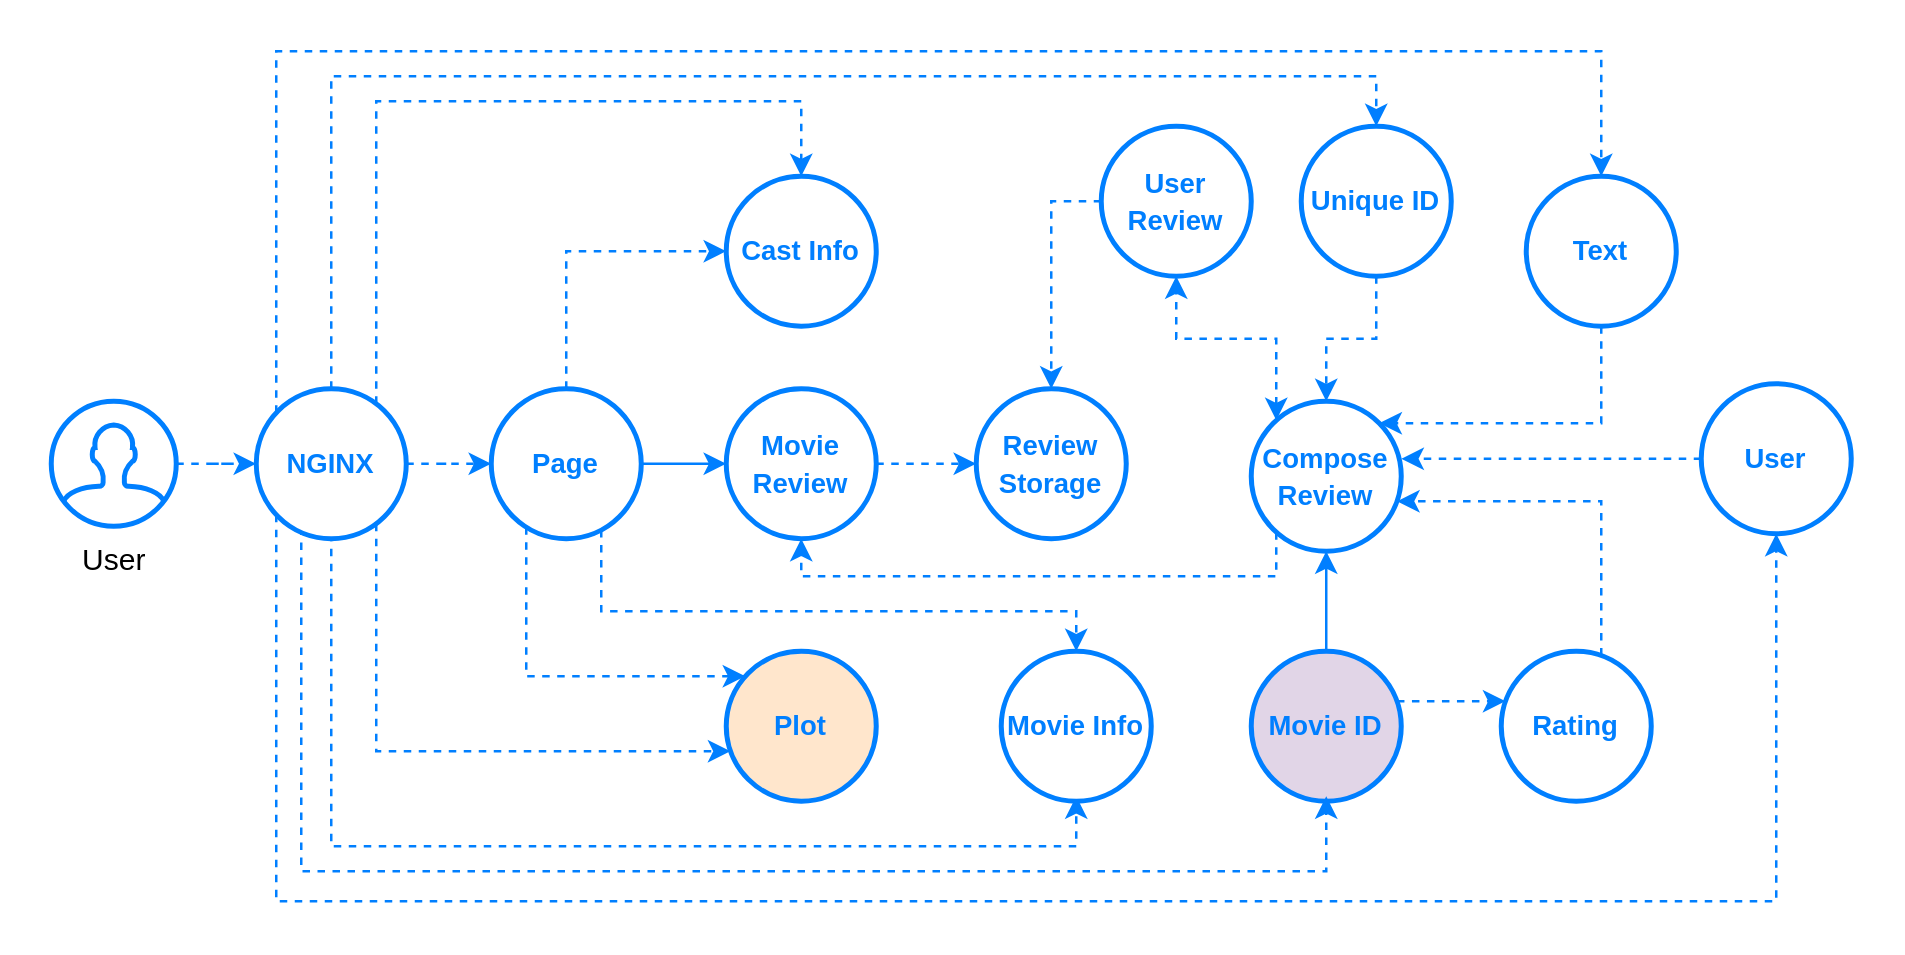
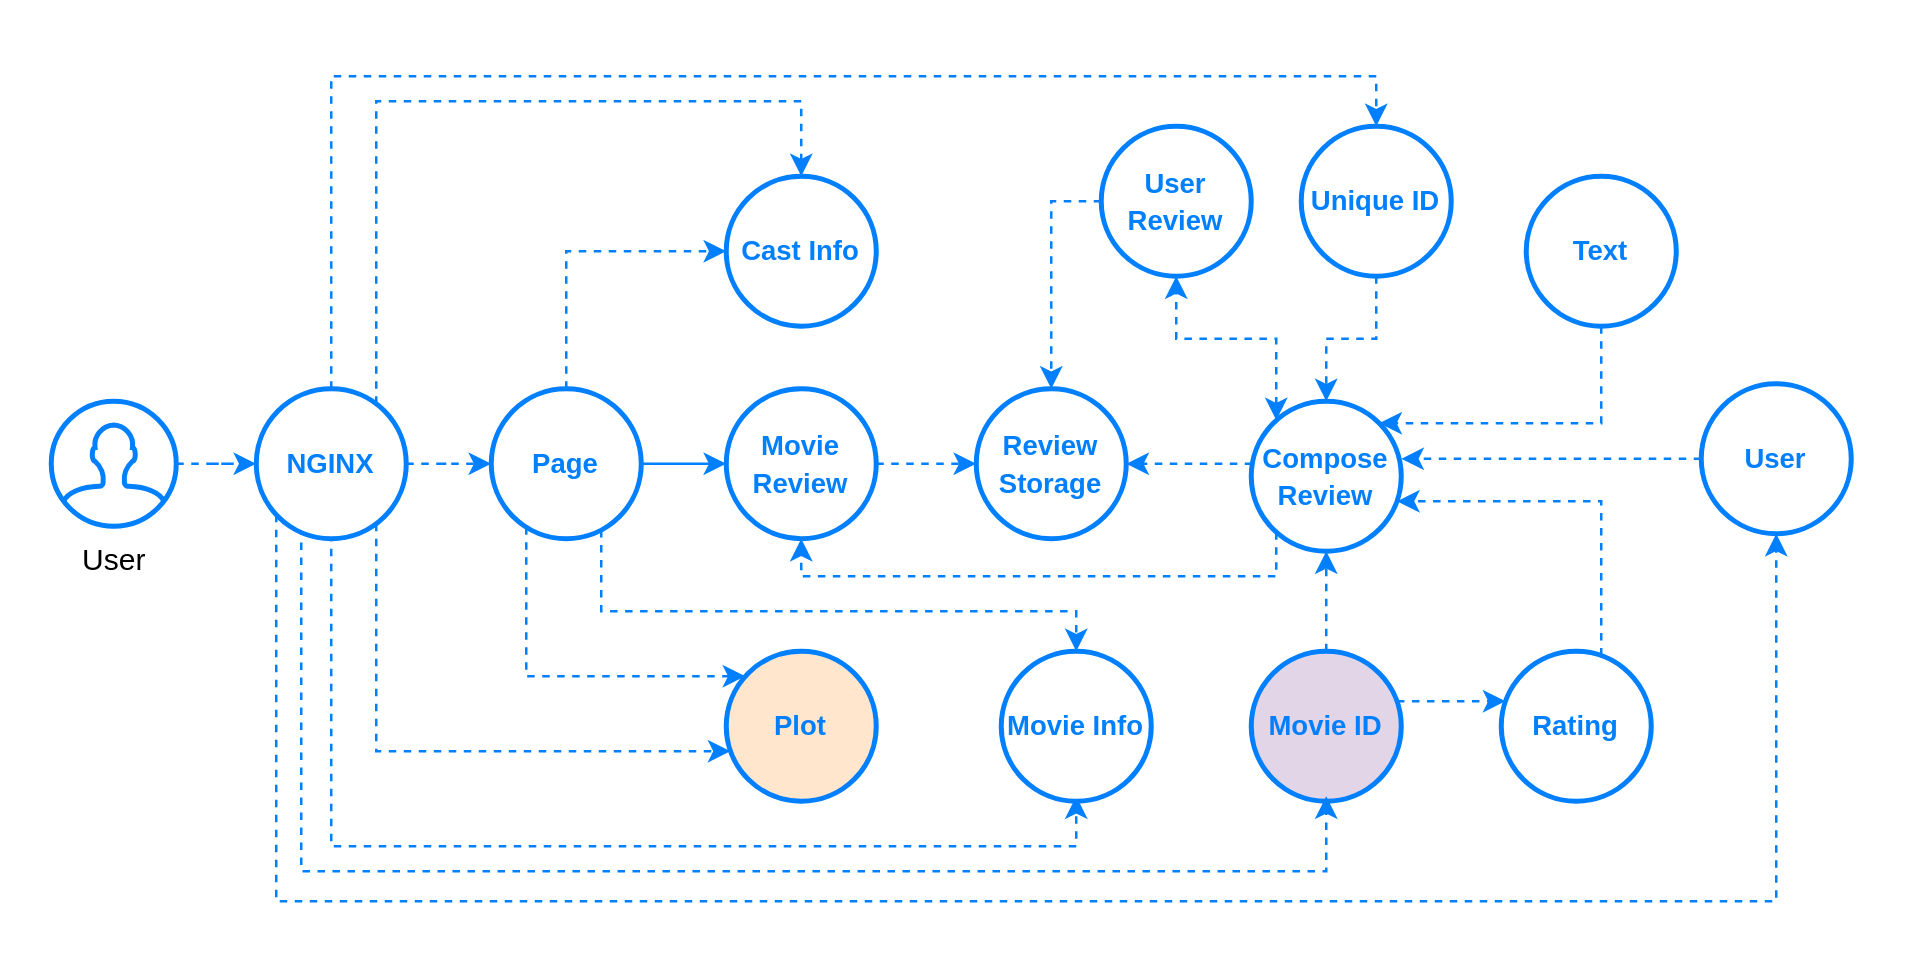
edge "NGINX" -> "Text": removed
edge "Compose Review" -> "Review Storage": added
edge "Movie ID" -> "Compose Review": style solid -> dashed
